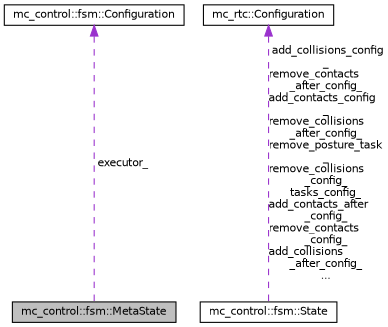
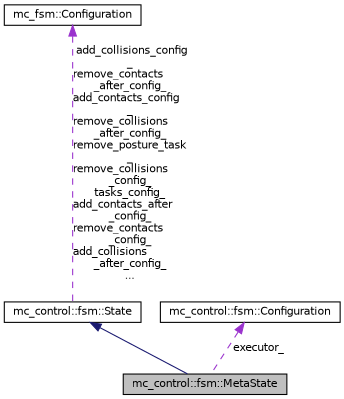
node "mc_rtc::Configuration": label "mc_rtc::Configuration" -> "mc_fsm::Configuration"
edge "mc_control::fsm::MetaState" -> "mc_control::fsm::State": added
